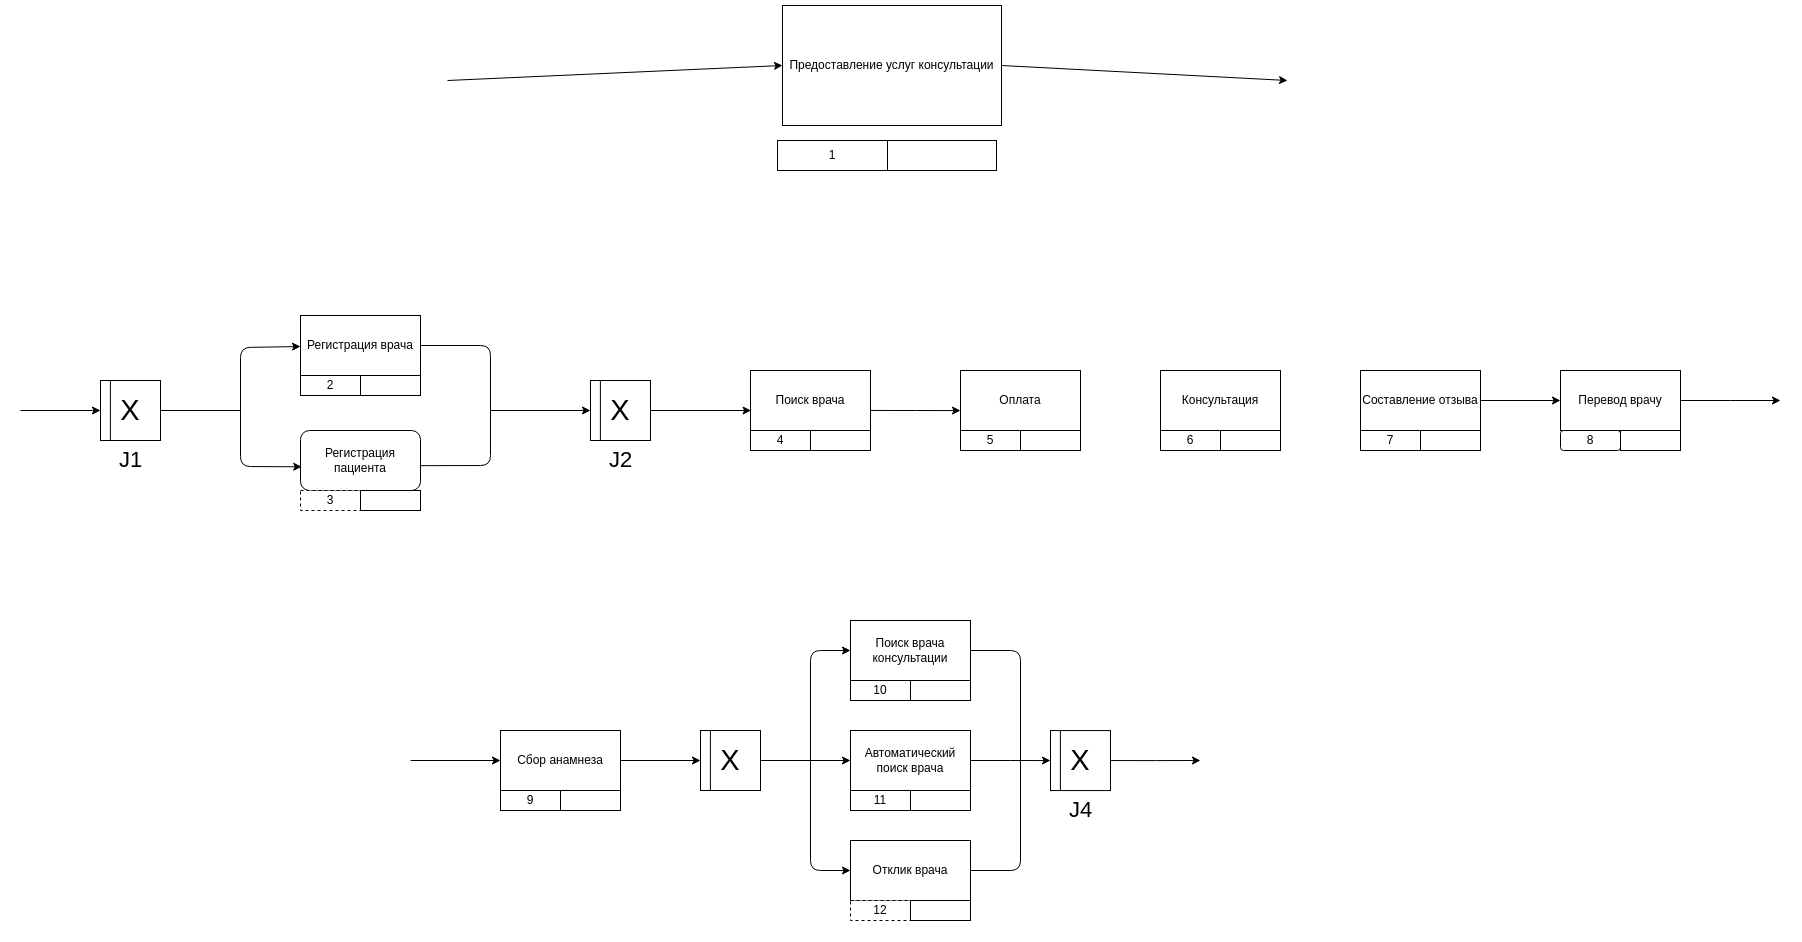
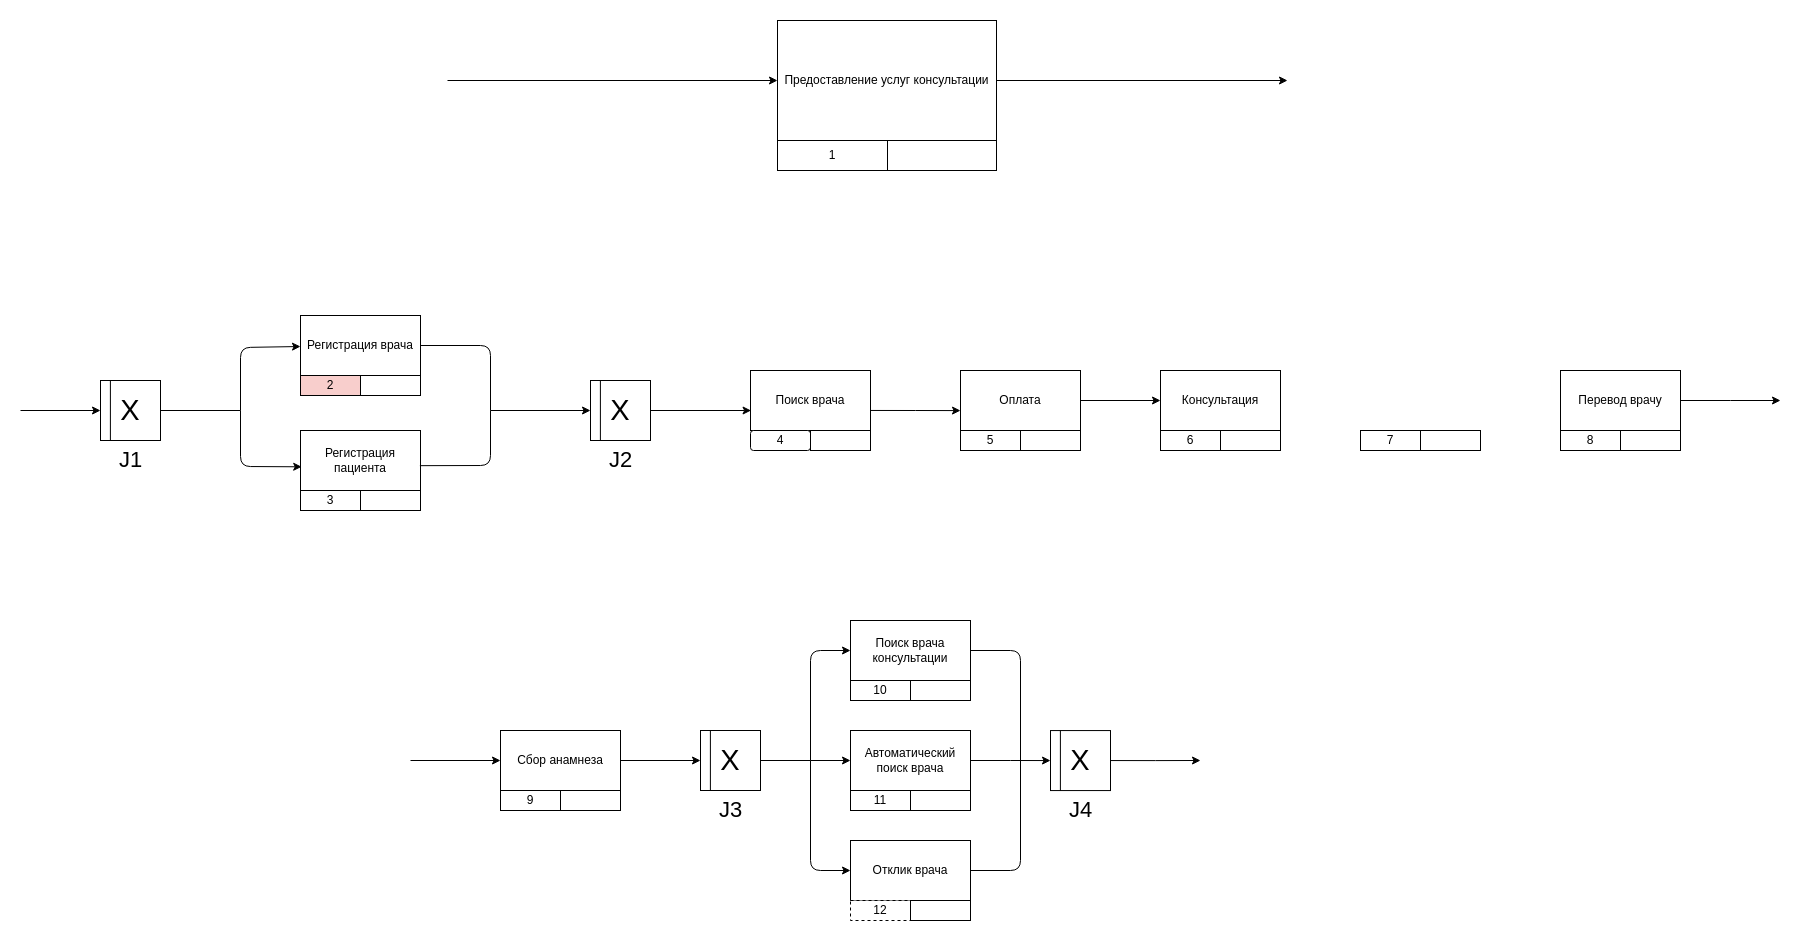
node "Предоставление услуг консультации": moved (892, 66) -> (887, 81)
node "2": fillcolor #ffffff -> #f8cecc
edge "Оплата" -> "Консультация": added
node "Составление отзыва": removed
edge "Составление отзыва" -> "Перевод врачу": removed
node "4": shape rectangle -> rounded rectangle
node "8": shape rounded rectangle -> rectangle
node "Регистрация пациента": shape rounded rectangle -> rectangle
node "3": style dashed -> solid
node "J3": added
